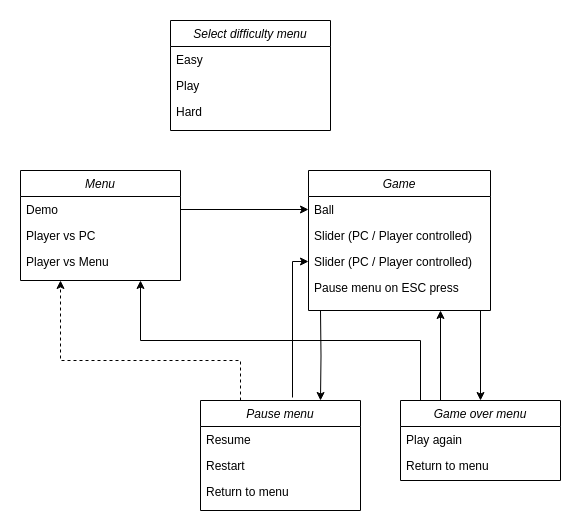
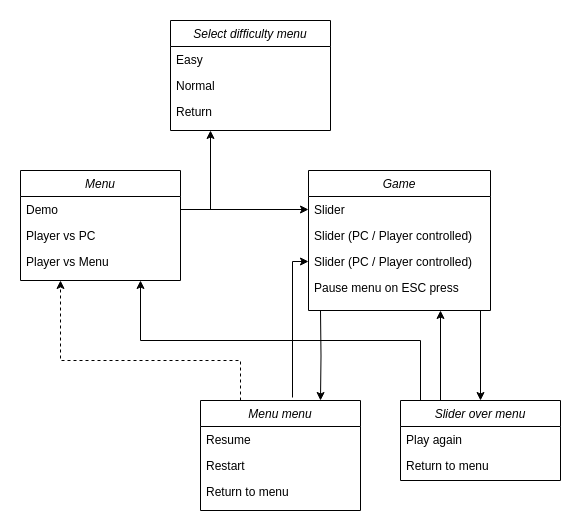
node "Play": label "Play" -> "Normal"
node "Hard": label "Hard" -> "Return"
edge "Demo" -> "Select difficulty menu": added
node "Ball": label "Ball" -> "Slider"
node "Pause menu": label "Pause menu" -> "Menu menu"
node "Game over menu": label "Game over menu" -> "Slider over menu"
